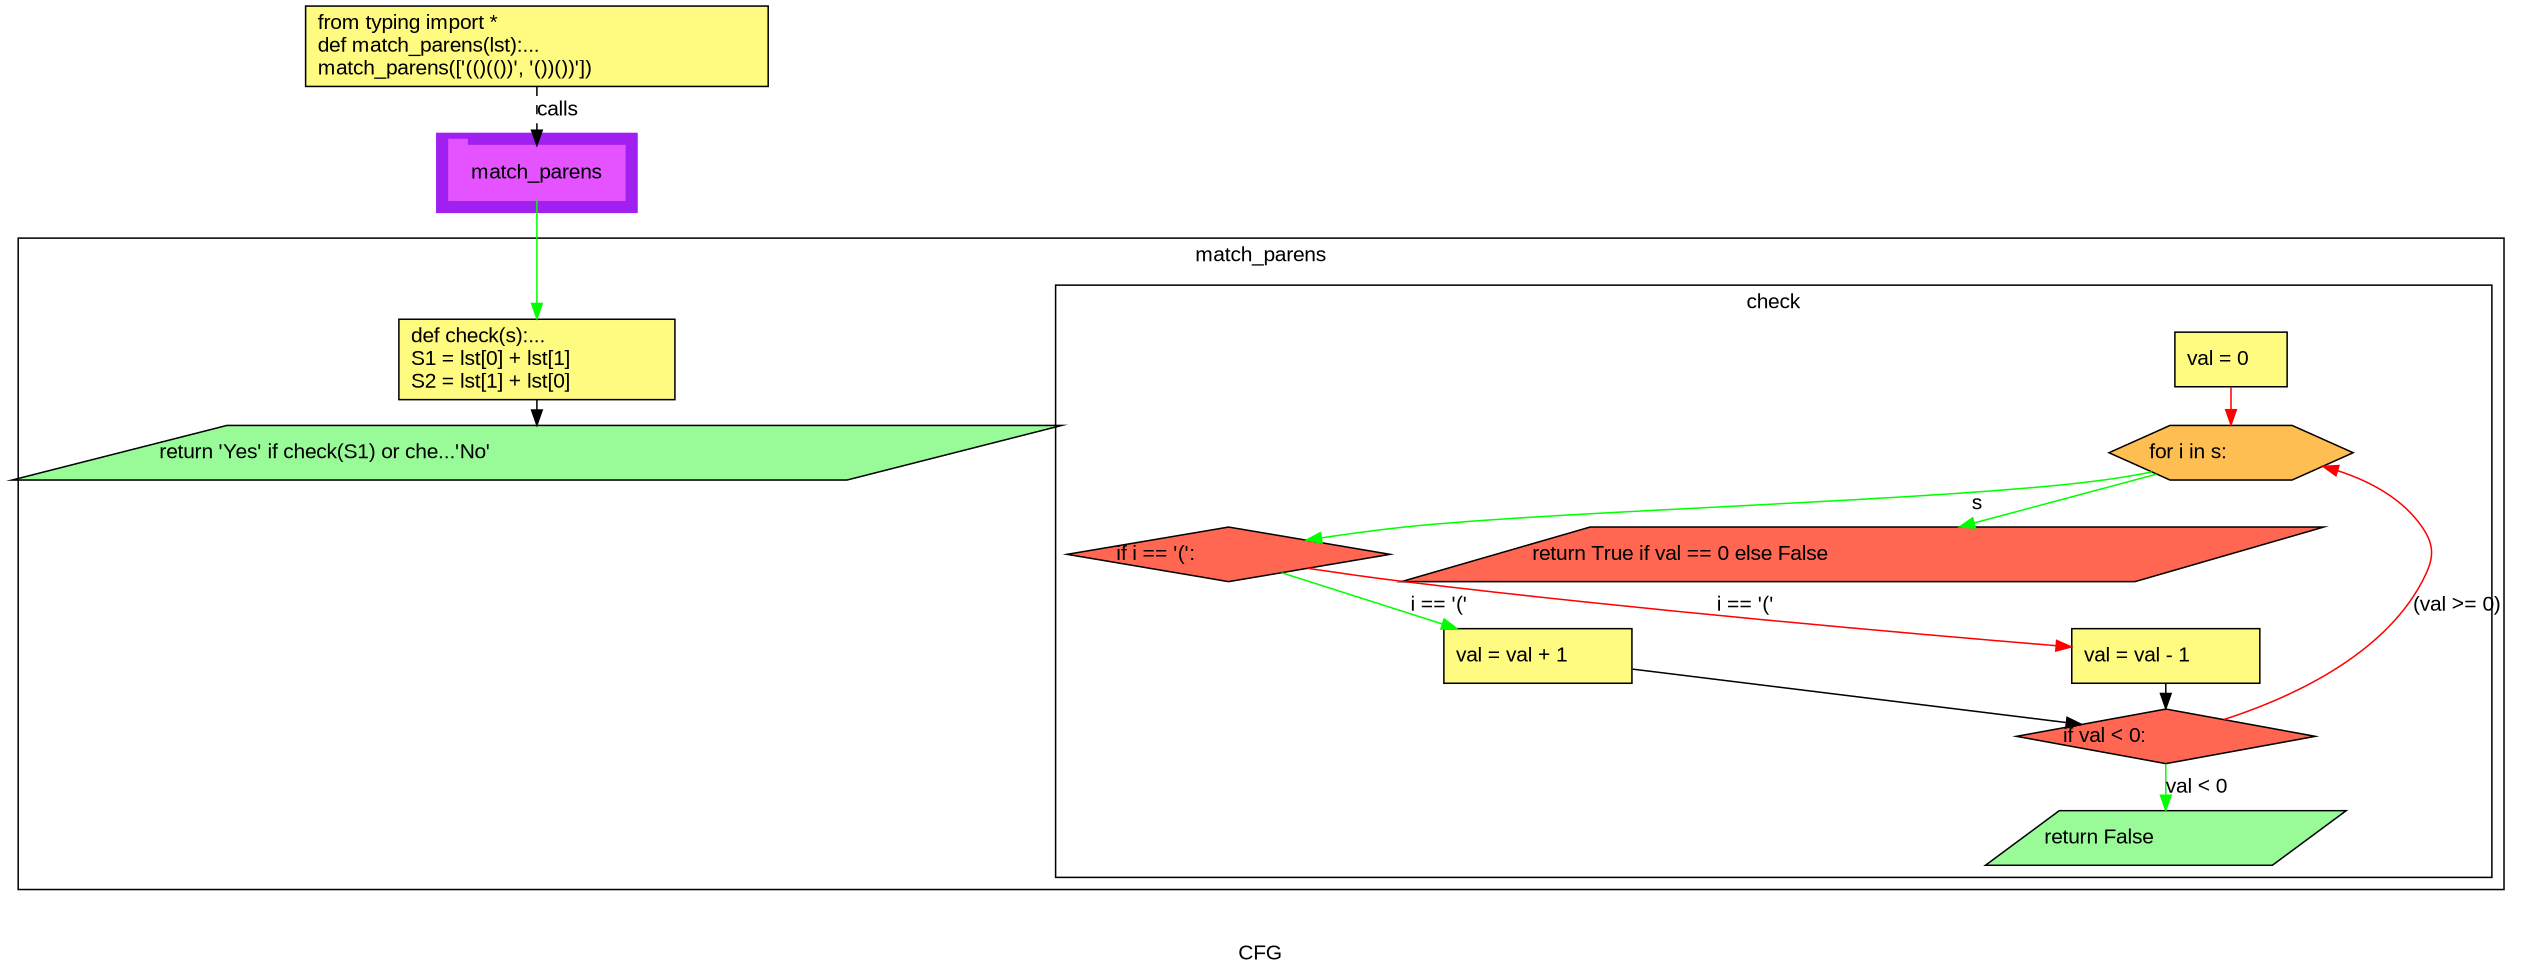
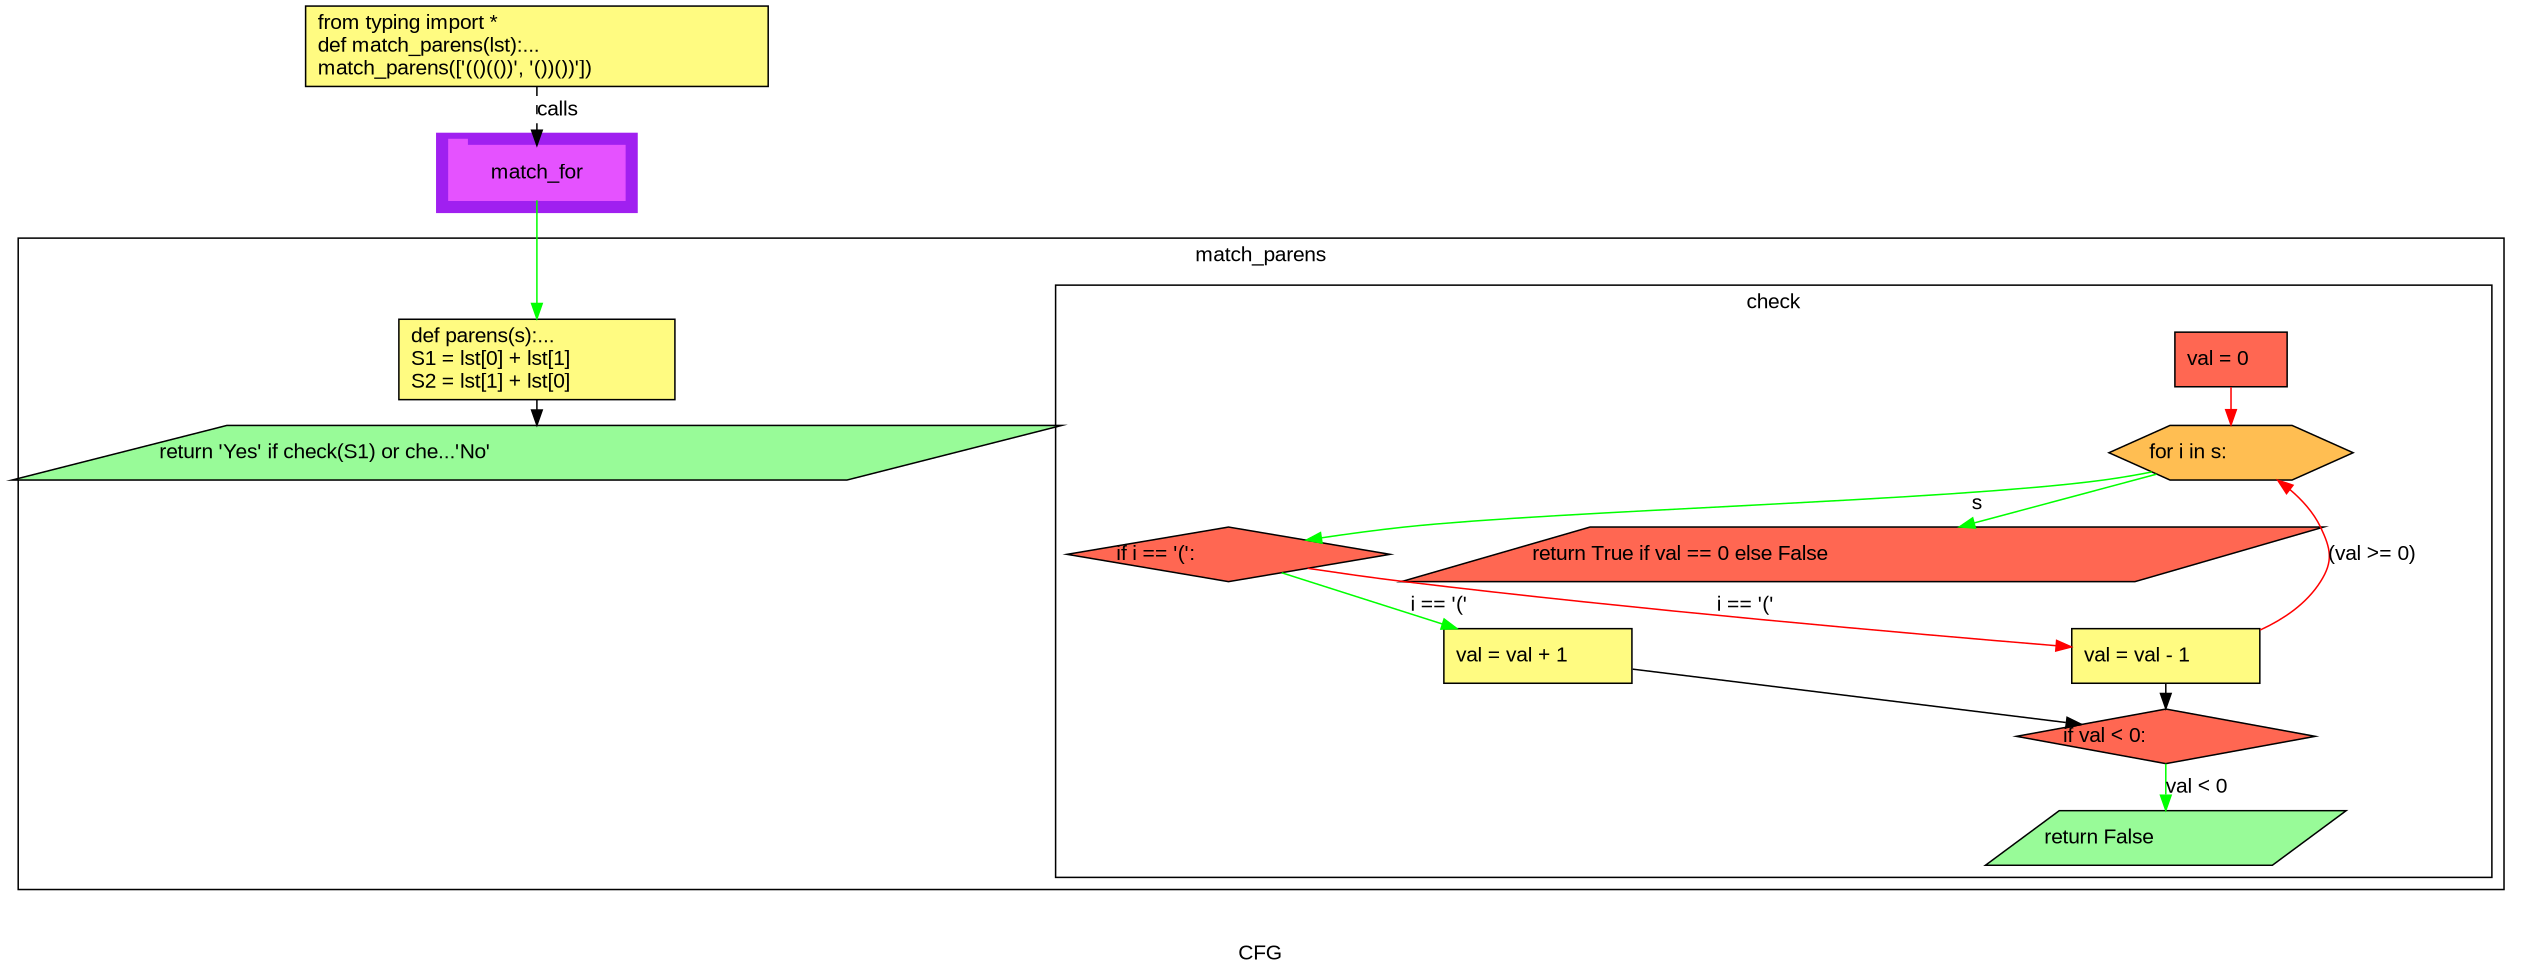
node "match_parens": label "match_parens" -> "match_for"
node "def check(s):... S1 = lst[0] + lst[1] S2 = lst[1] + lst[0]": label "def check(s):... S1 = lst[0] + lst[1] S2 = lst[1] + lst[0]" -> "def parens(s):... S1 = lst[0] + lst[1] S2 = lst[1] + lst[0]"
node "val = 0": fillcolor #fffb81 -> #ff6752
edge "if val < 0:" -> "for i in s:": now "val = val - 1" -> "for i in s:"
